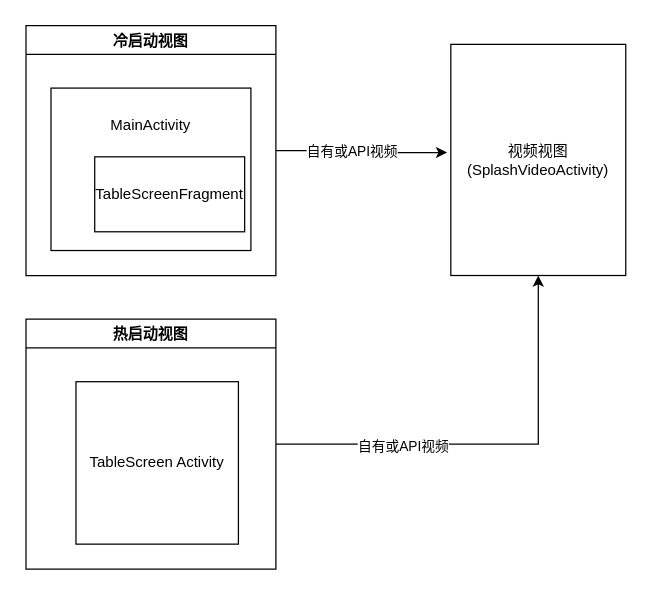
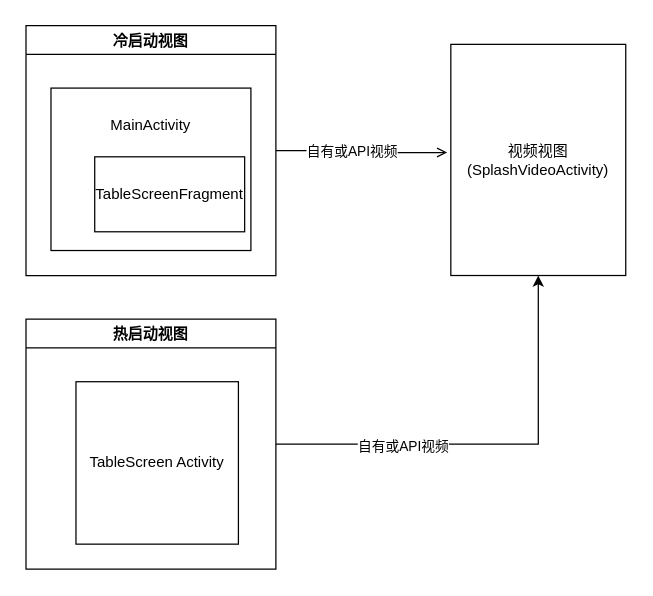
edge "冷启动视图" -> "视频视图 (SplashVideoActivity)": arrowhead classic -> open
